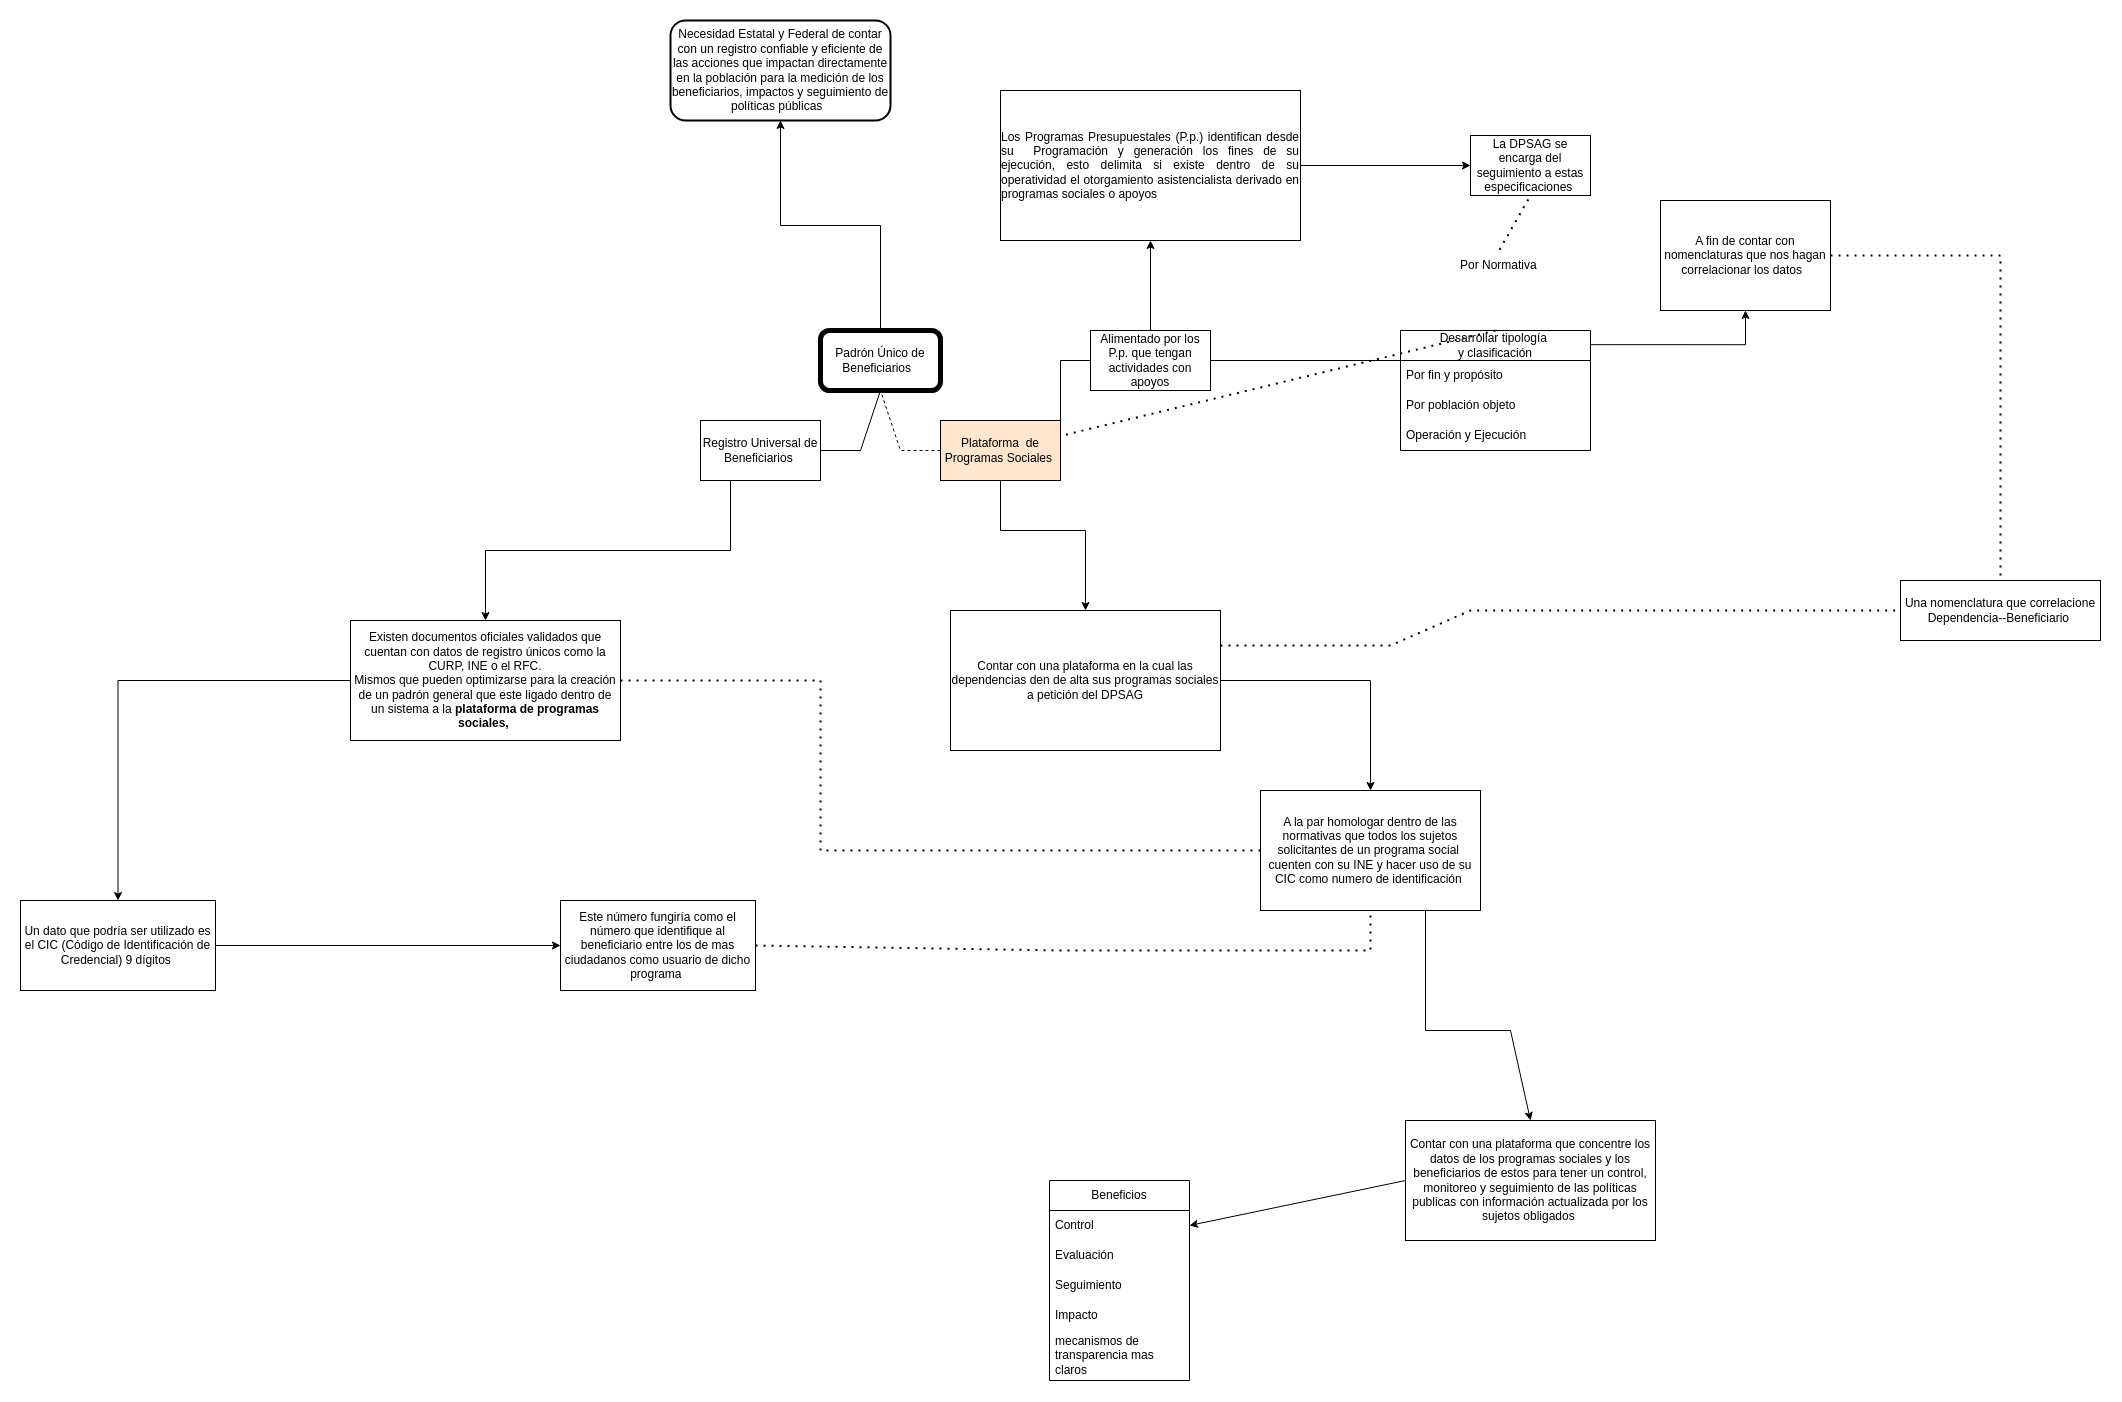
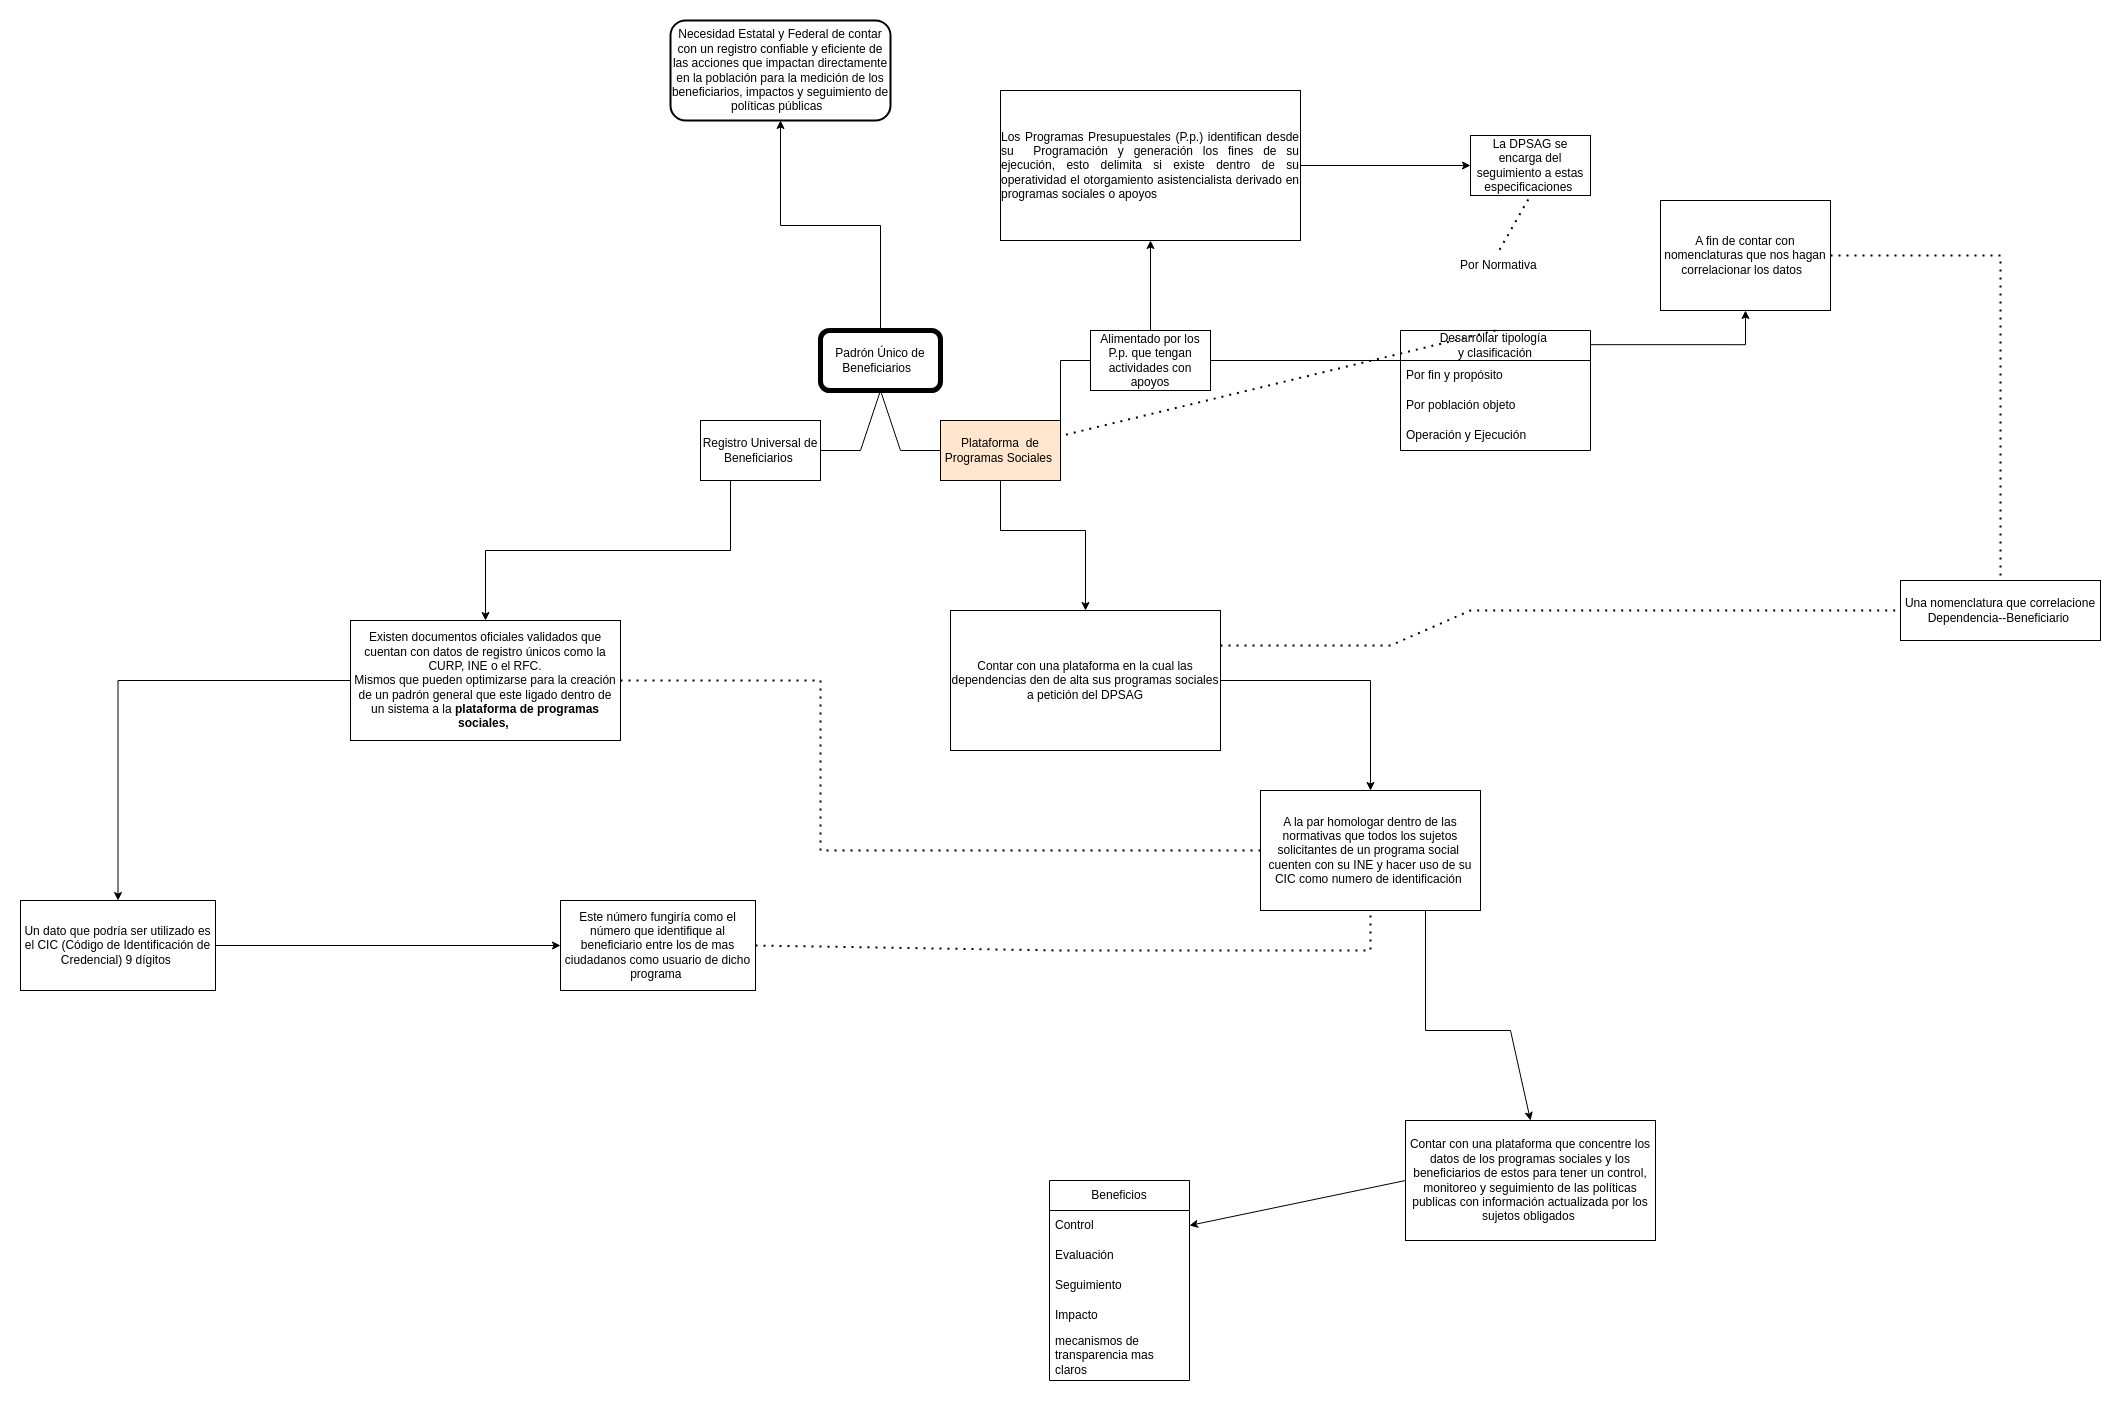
edge "Padrón Único de Beneficiarios" -- "Plataforma de Programas Sociales": style dashed -> solid
